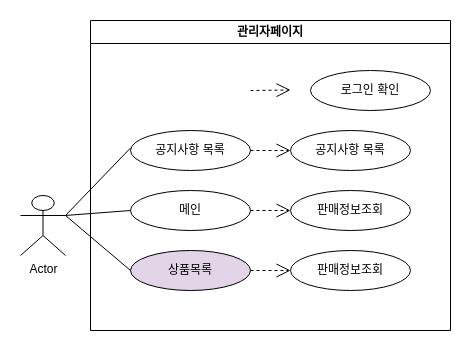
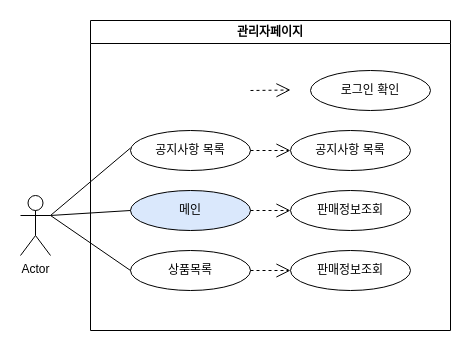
node "메인": fillcolor #ffffff -> #dae8fc
node "Actor": size 45x60 -> 30x60
node "상품목록": fillcolor #e1d5e7 -> #ffffff
